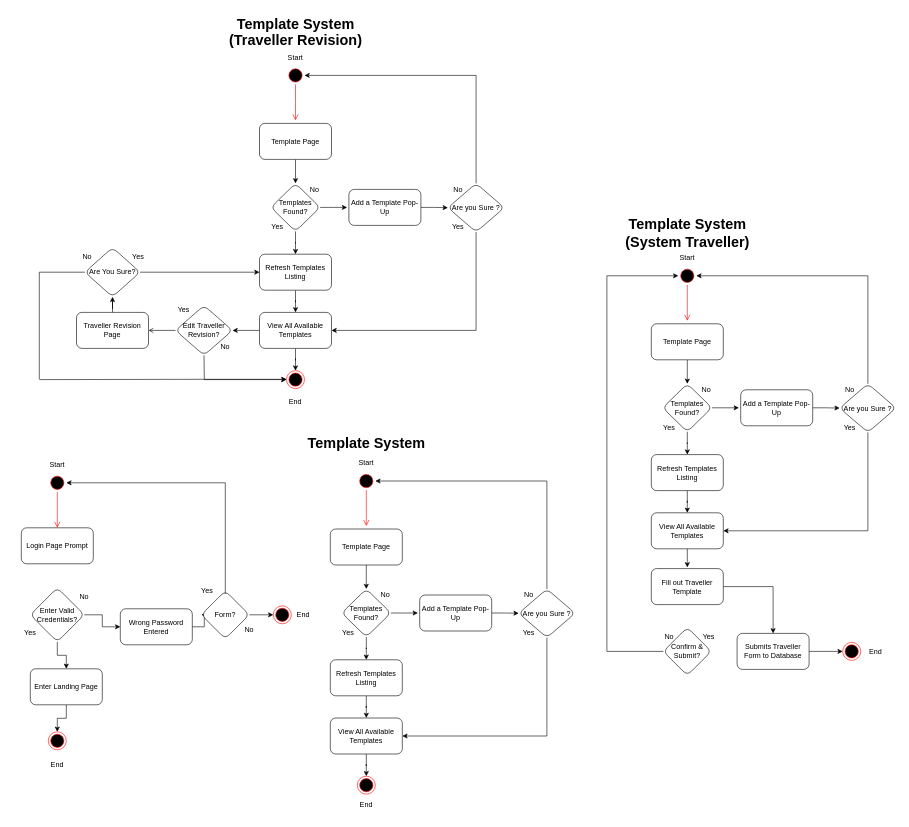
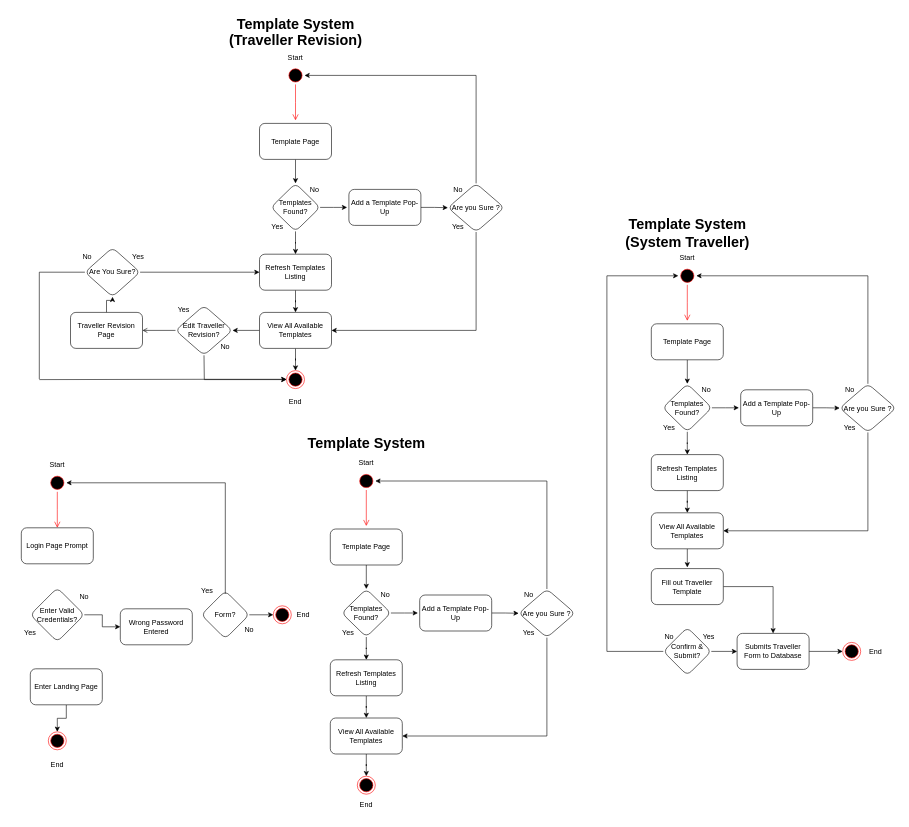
node "Traveller Revision Page": moved (113, 330) -> (107, 330)
edge "Wrong Password Entered" -> "Form?": removed
edge "Confirm & Submit?" -> "Submits Traveller Form to Database": added
edge "Enter Valid Credentials?" -> "Enter Landing Page": removed
